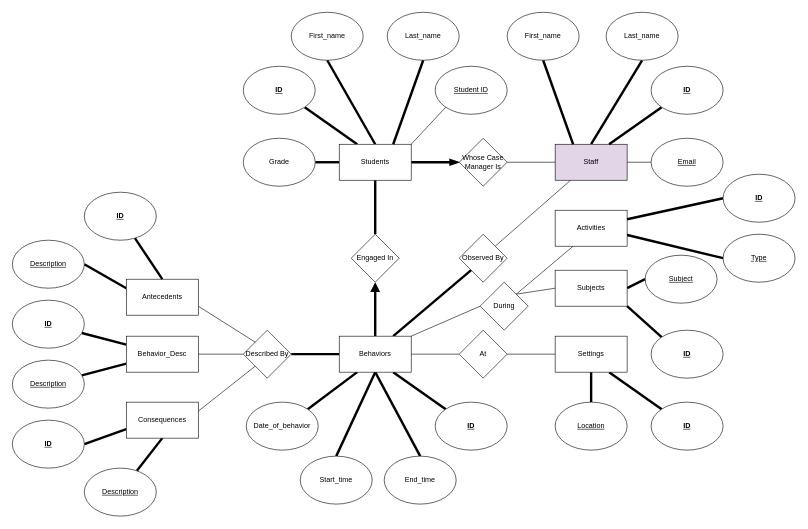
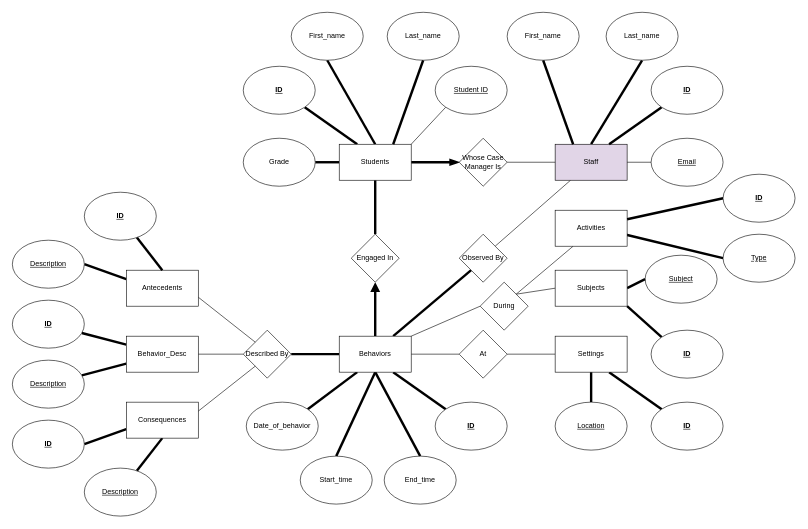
node "Antecedents": moved (162, 297) -> (162, 288)
